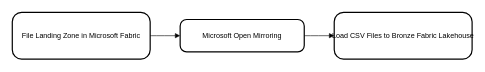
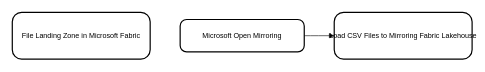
edge "File Landing Zone in Microsoft Fabric" -> "Microsoft Open Mirroring": removed
node "Load CSV Files to Bronze Fabric Lakehouse": label "Load CSV Files to Bronze Fabric Lakehouse" -> "Load CSV Files to Mirroring Fabric Lakehouse"
